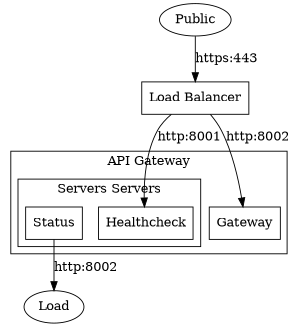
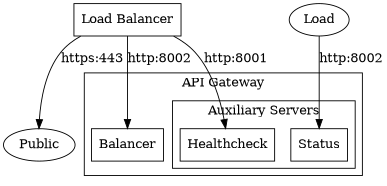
edge "Public" -> "Load Balancer": reversed
cluster "Servers Servers": label "Servers Servers" -> "Auxiliary Servers"
node "Gateway": label "Gateway" -> "Balancer"
edge "Status" -> "Load": reversed
